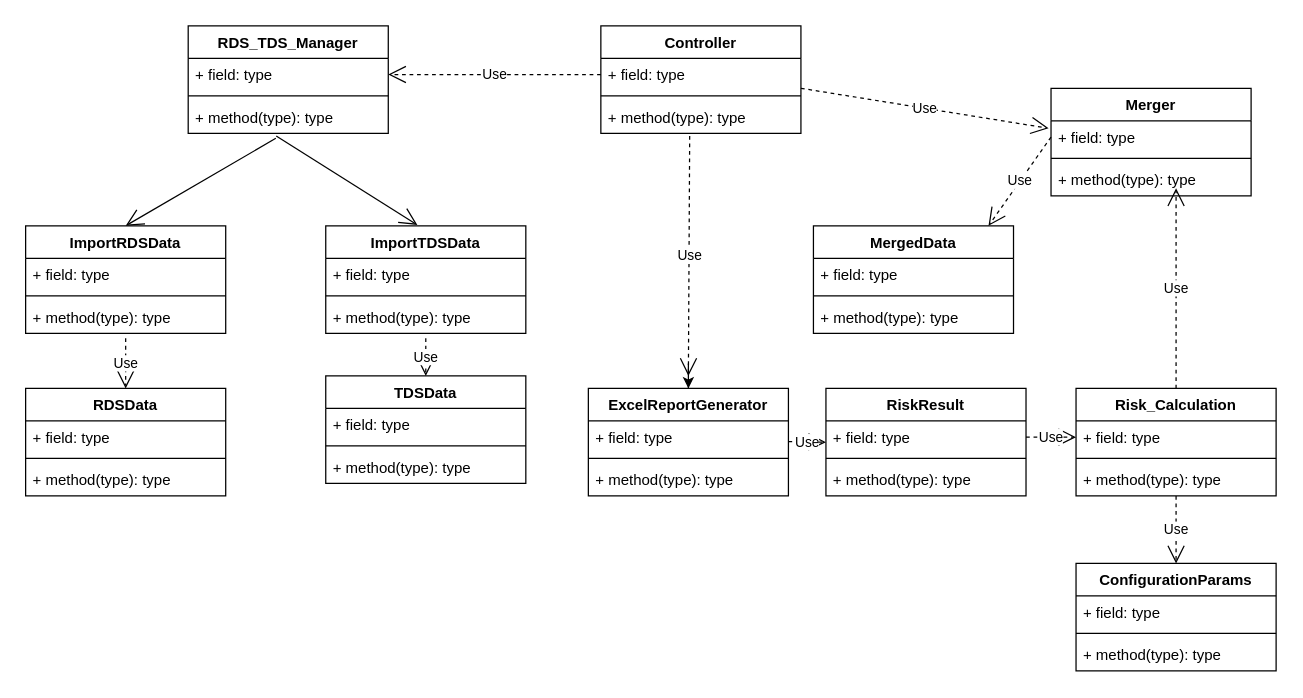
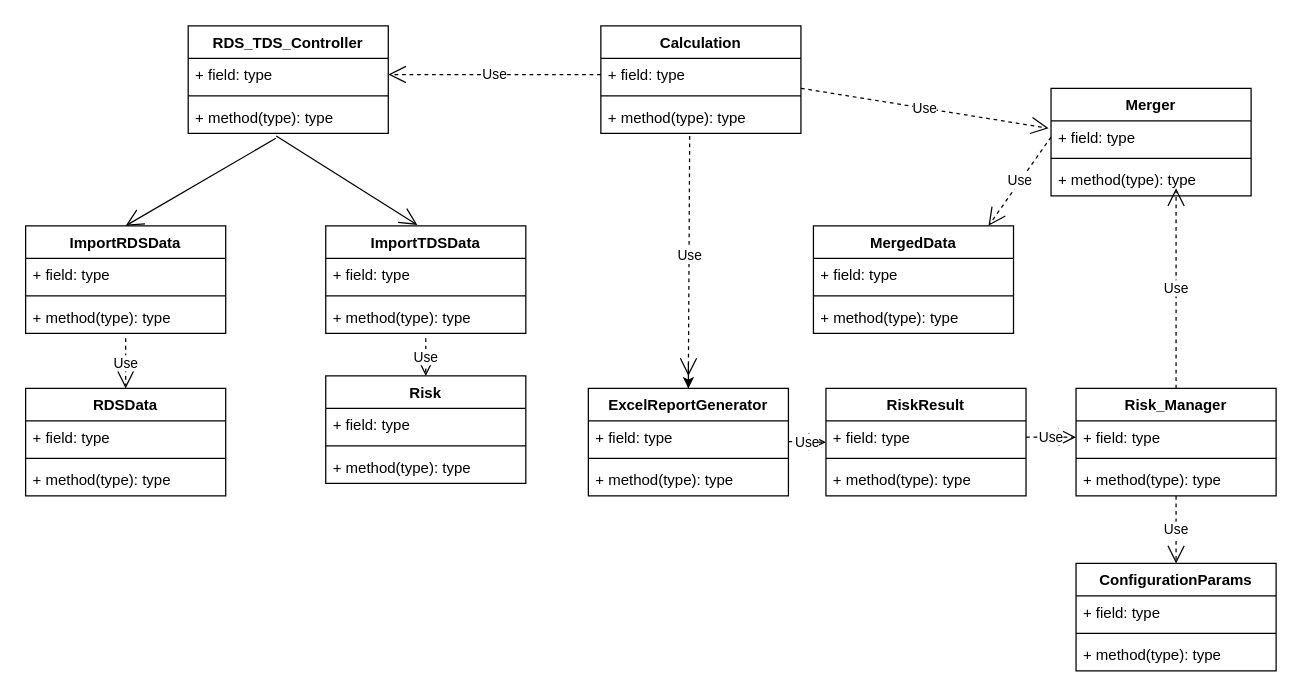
node "RDS_TDS_Manager": label "RDS_TDS_Manager" -> "RDS_TDS_Controller"
node "Controller": label "Controller" -> "Calculation"
node "TDSData": label "TDSData" -> "Risk"
node "Risk_Calculation": label "Risk_Calculation" -> "Risk_Manager"
